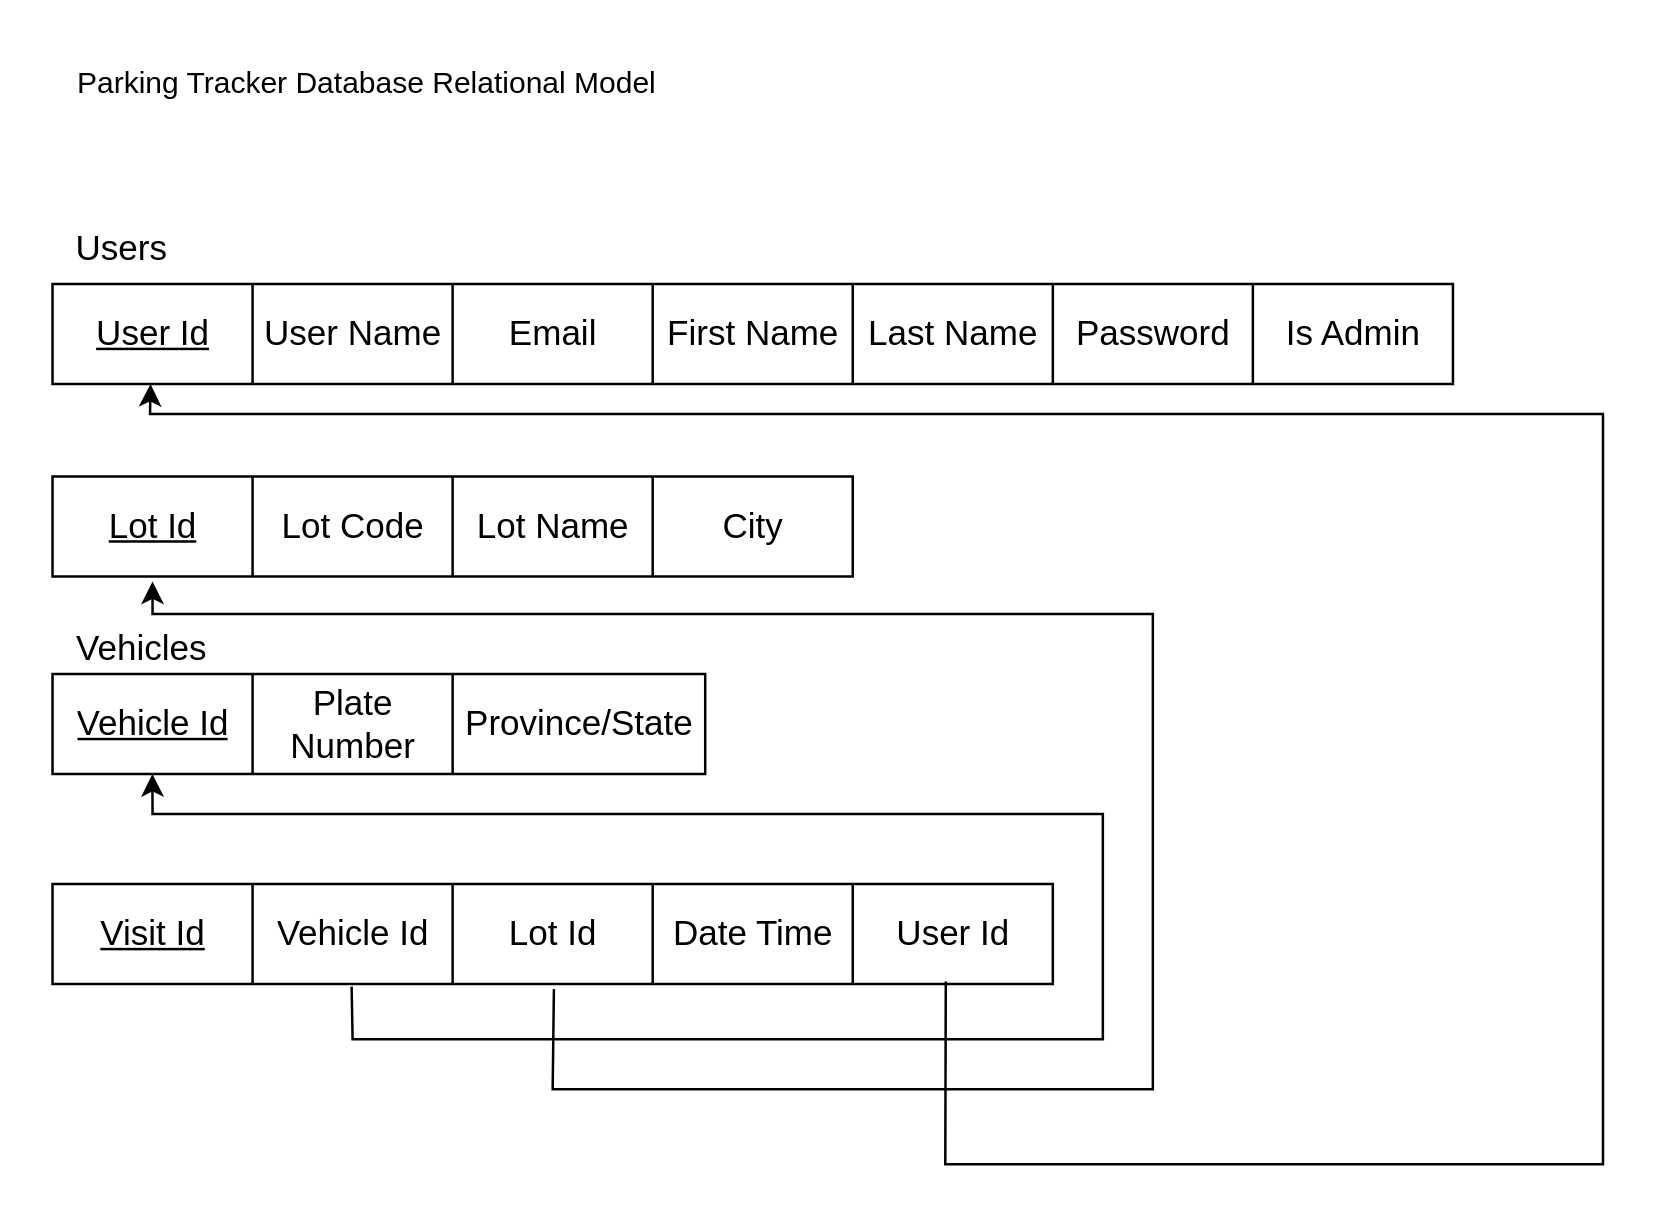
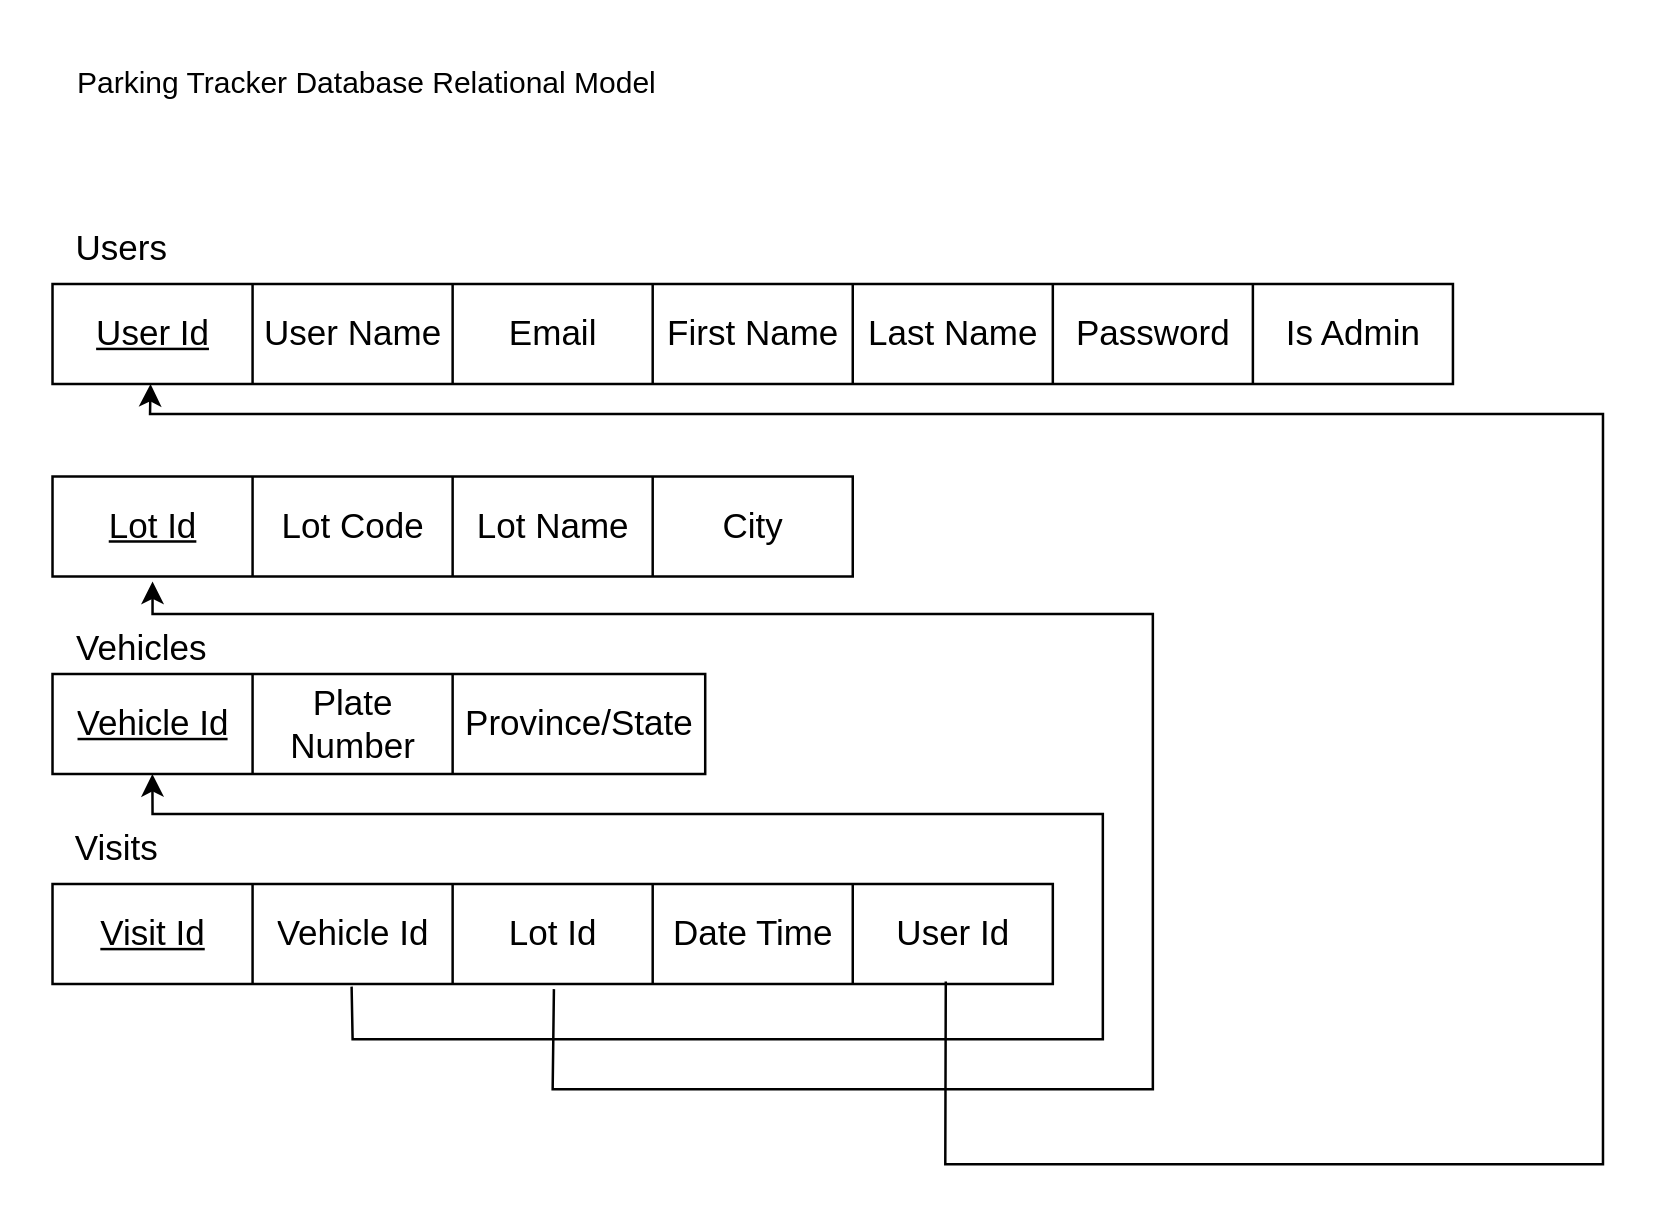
node "Visits": added
